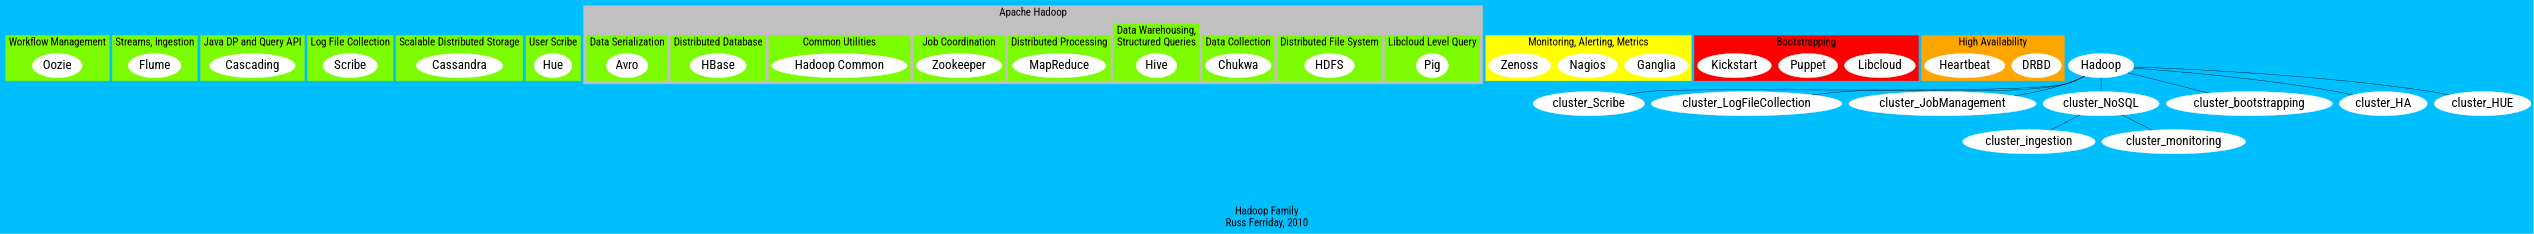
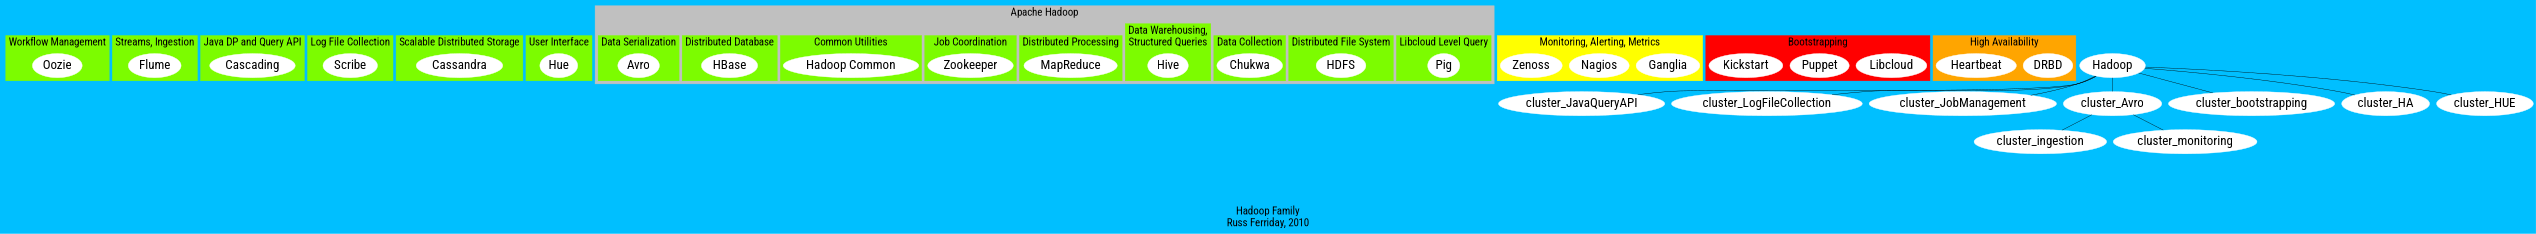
cluster "User Scribe": label "User Scribe" -> "User Interface"
node "cluster_Scribe": label "cluster_Scribe" -> "cluster_JavaQueryAPI"
node "cluster_NoSQL": label "cluster_NoSQL" -> "cluster_Avro"
